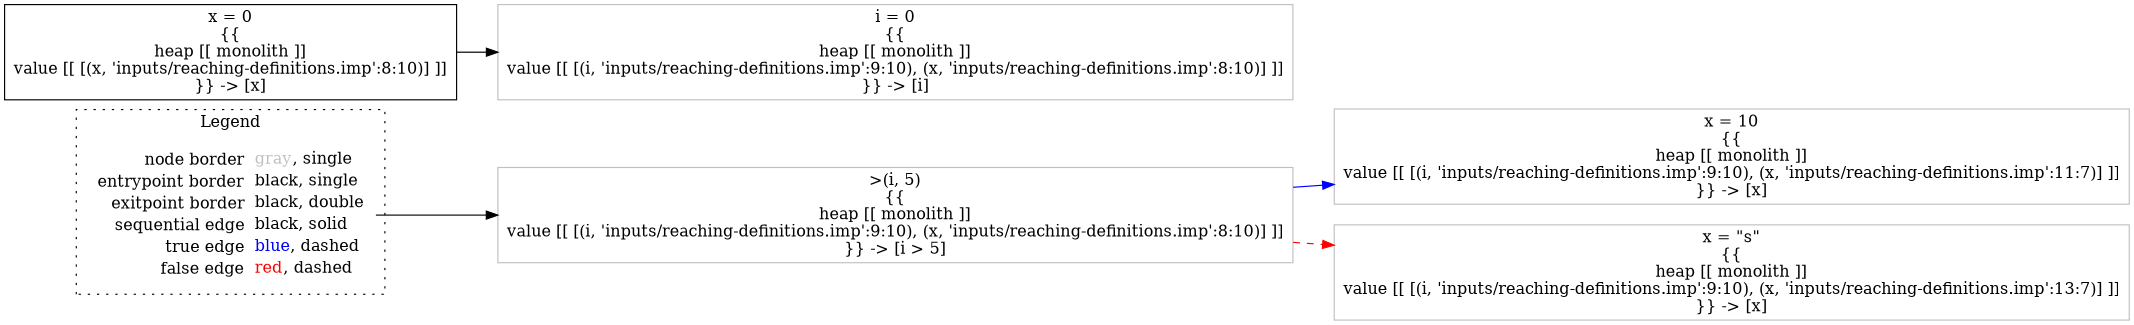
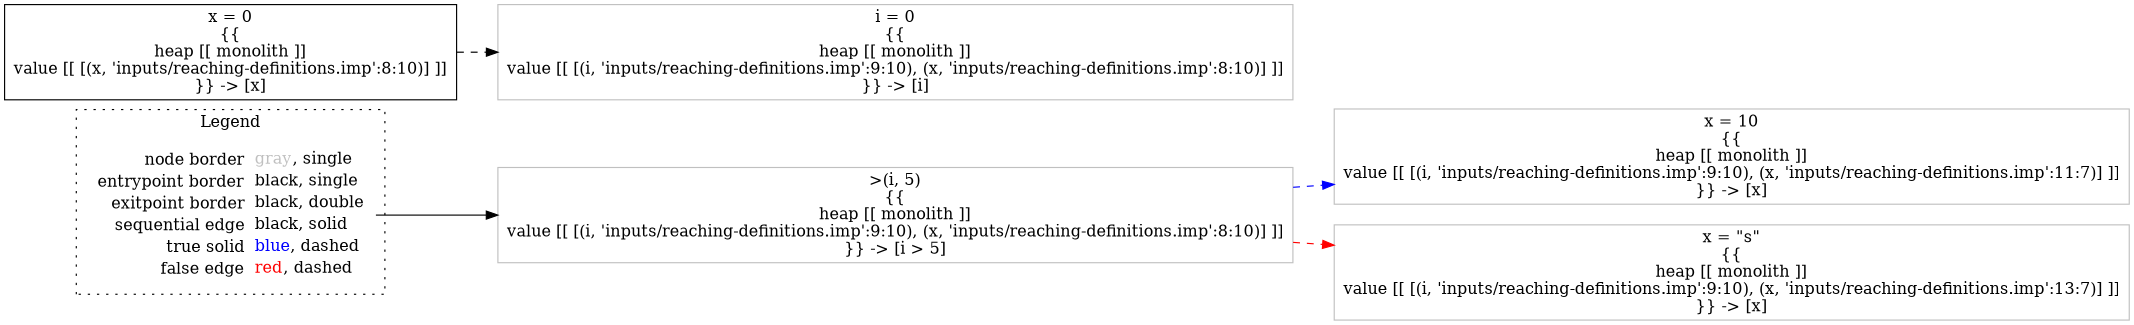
edge "x = 0" -> "i = 0": style solid -> dashed
edge ">(i, 5)" -> "x = 10": style solid -> dashed
node "node border": text "true edge" -> "true solid"
